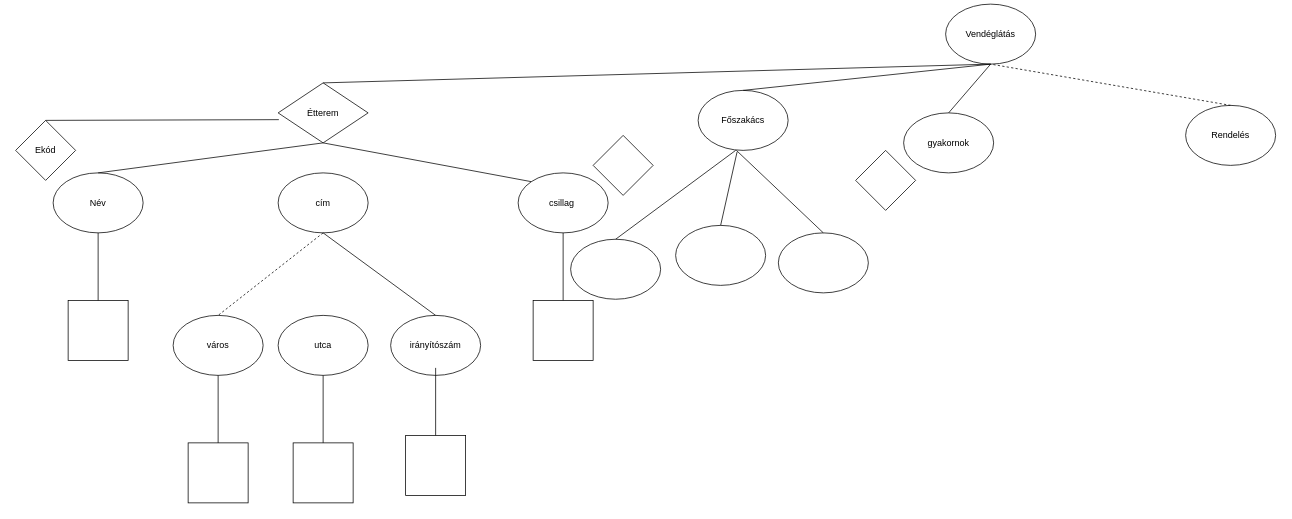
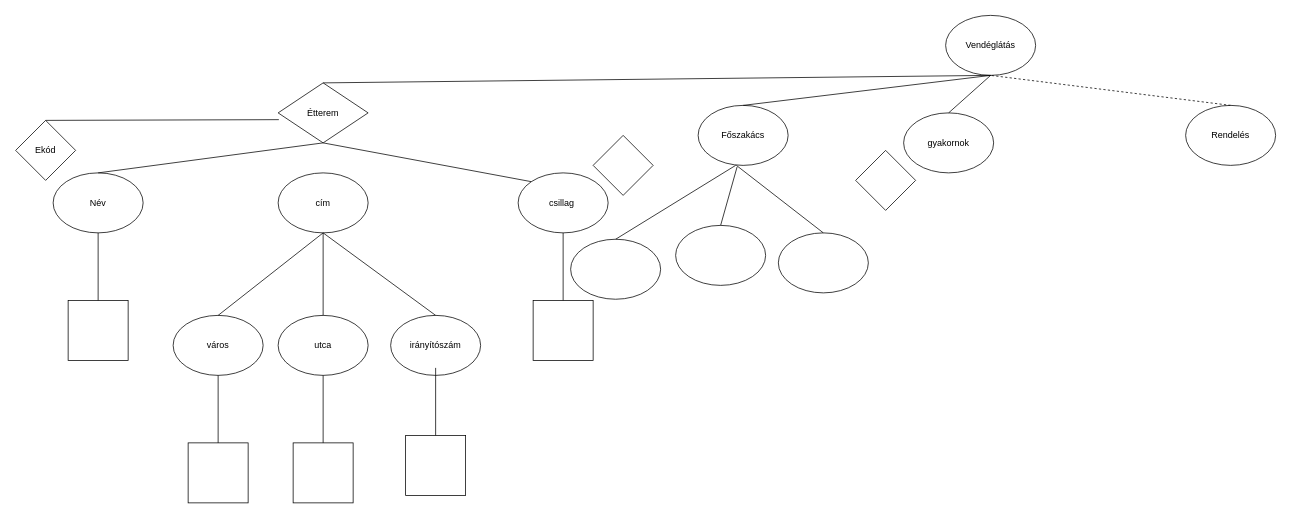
node "Vendéglátás": moved (990, 34) -> (990, 45)
node "Főszakács": moved (743, 120) -> (743, 135)
edge "cím" -- "város": style dashed -> solid
edge "cím" -- "utca": added
